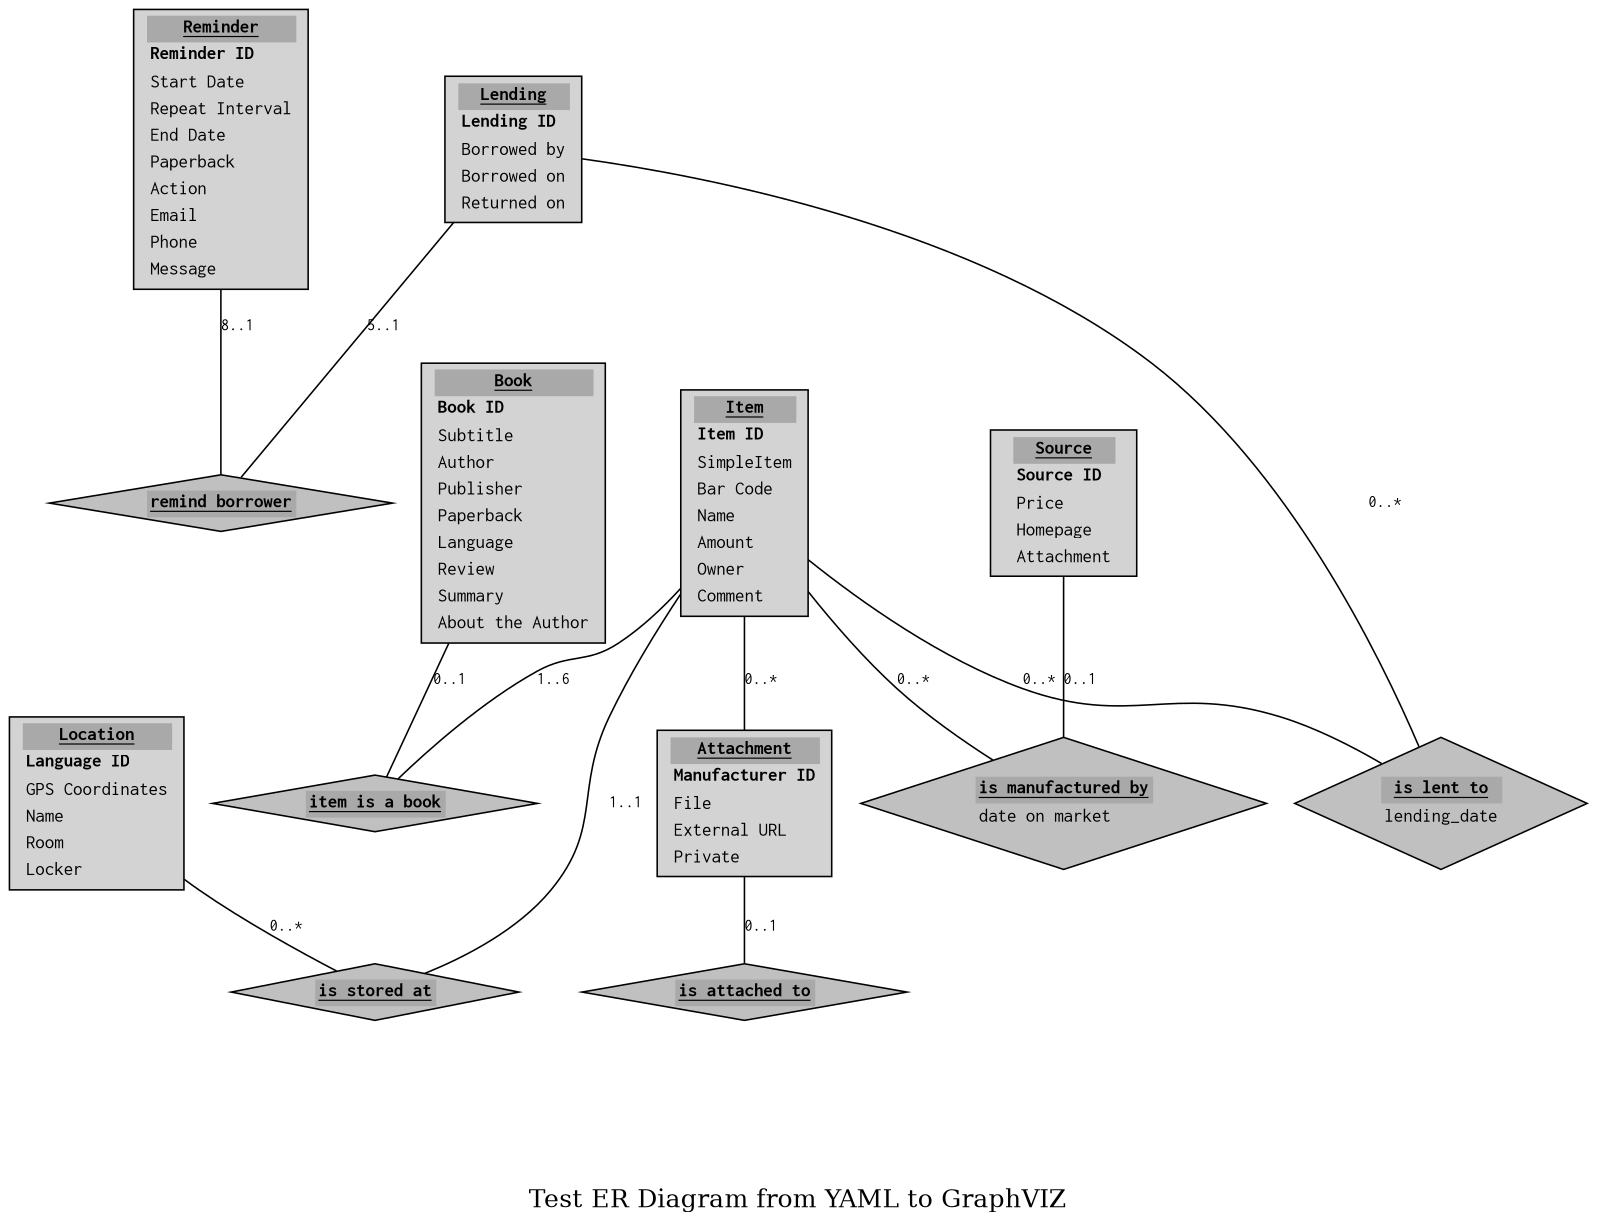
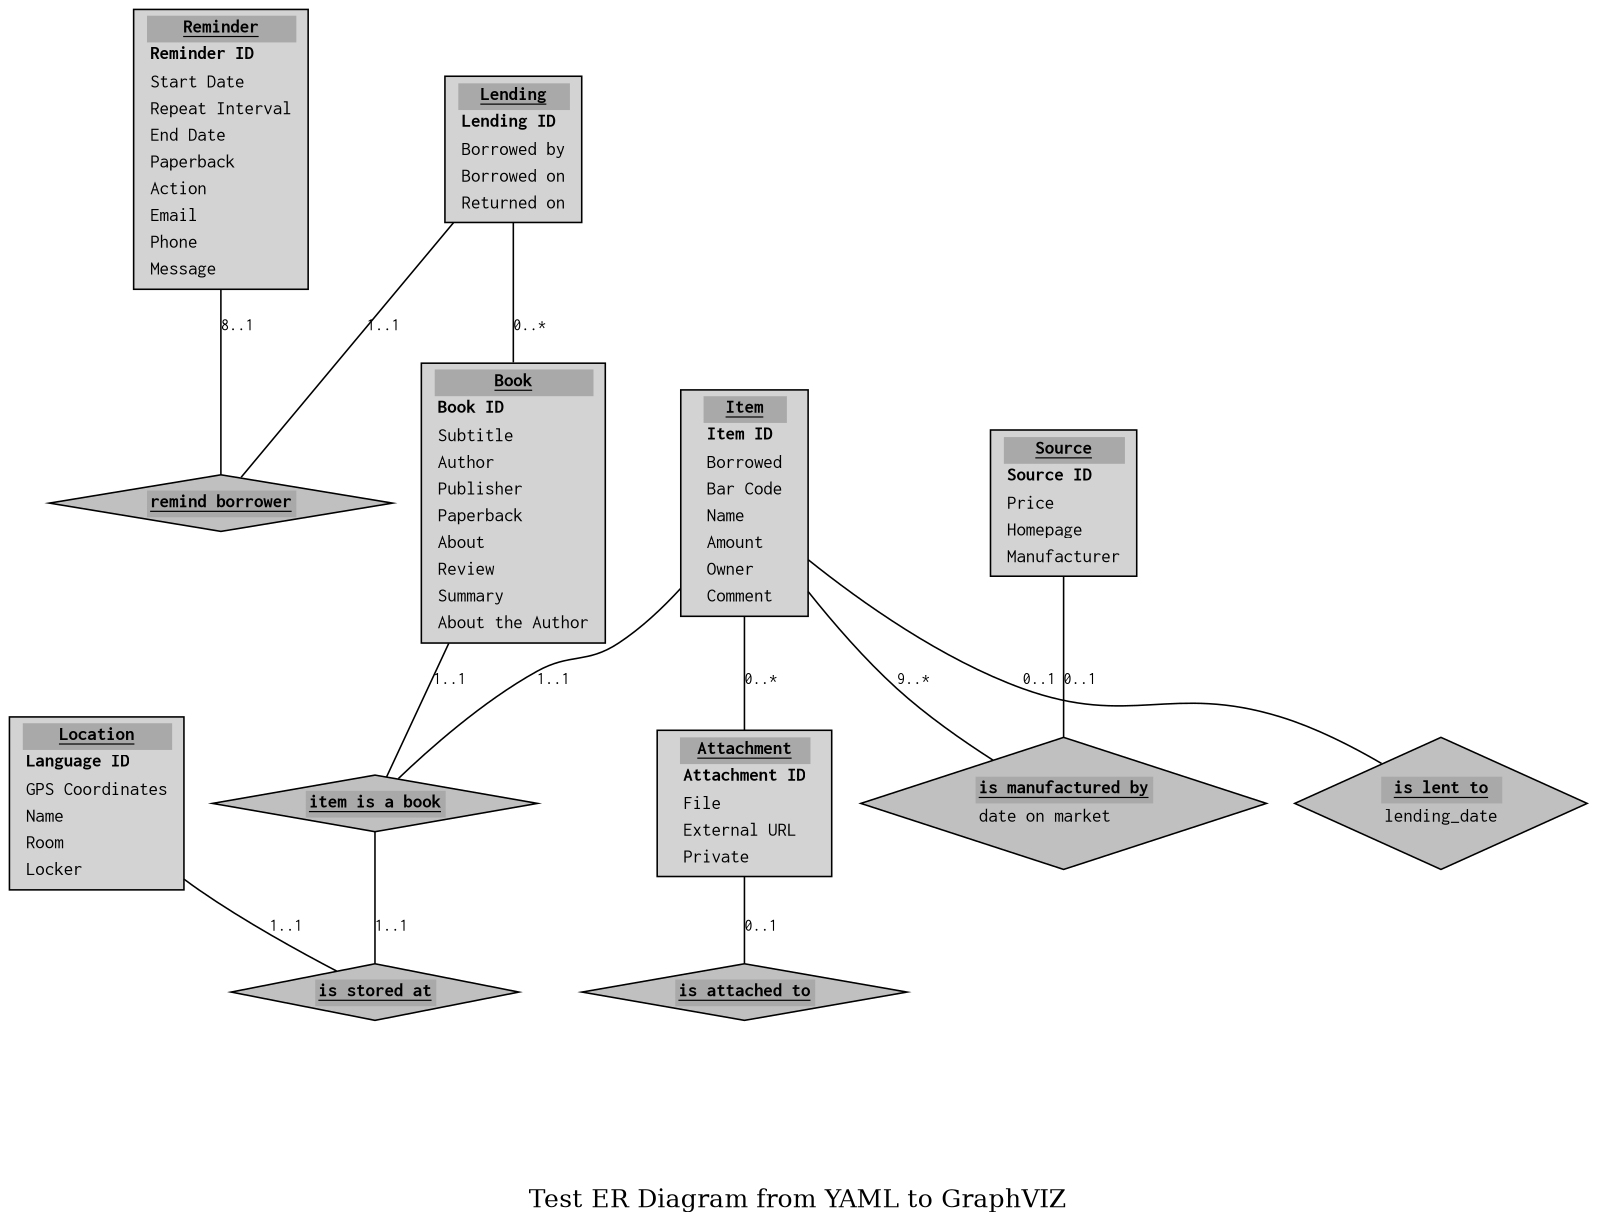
edge "Lending" -- "is lent to": now "Lending" -- "Book"
edge "Lending" -- "remind borrower": label "5..1" -> "1..1"
node "Item": text "SimpleItem" -> "Borrowed"
node "Book": text "Language" -> "About"
node "Source": text "Attachment" -> "Manufacturer"
edge "Book" -- "item is a book": label "0..1" -> "1..1"
edge "Item" -- "item is a book": label "1..6" -> "1..1"
edge "Item" -- "is manufactured by": label "0..*" -> "9..*"
edge "Item" -- "is lent to": label "0..*" -> "0..1"
node "Attachment": text "Manufacturer ID" -> "Attachment ID"
edge "Item" -- "is stored at": now "item is a book" -- "is stored at"
edge "Location" -- "is stored at": label "0..*" -> "1..1"
